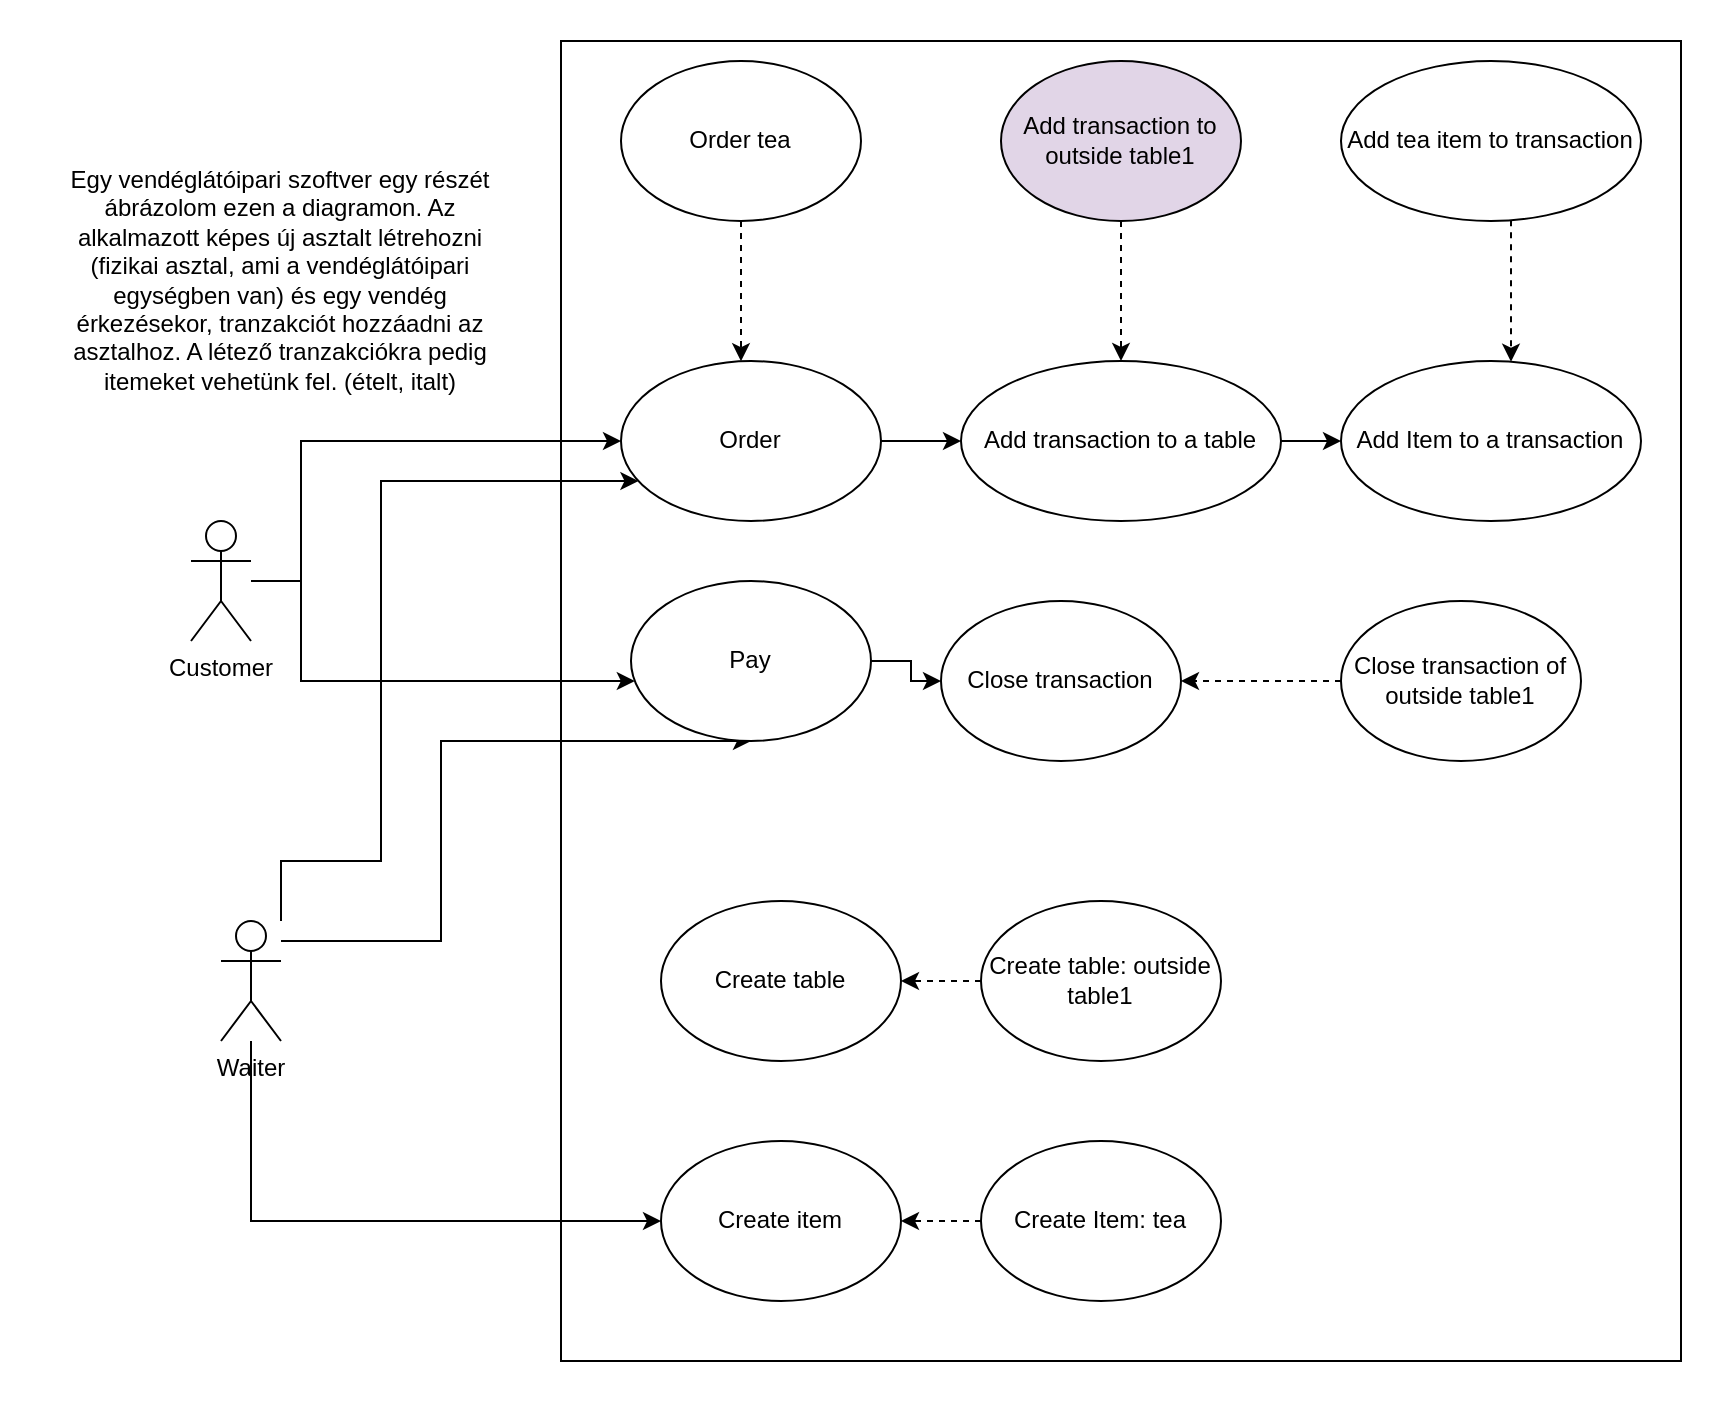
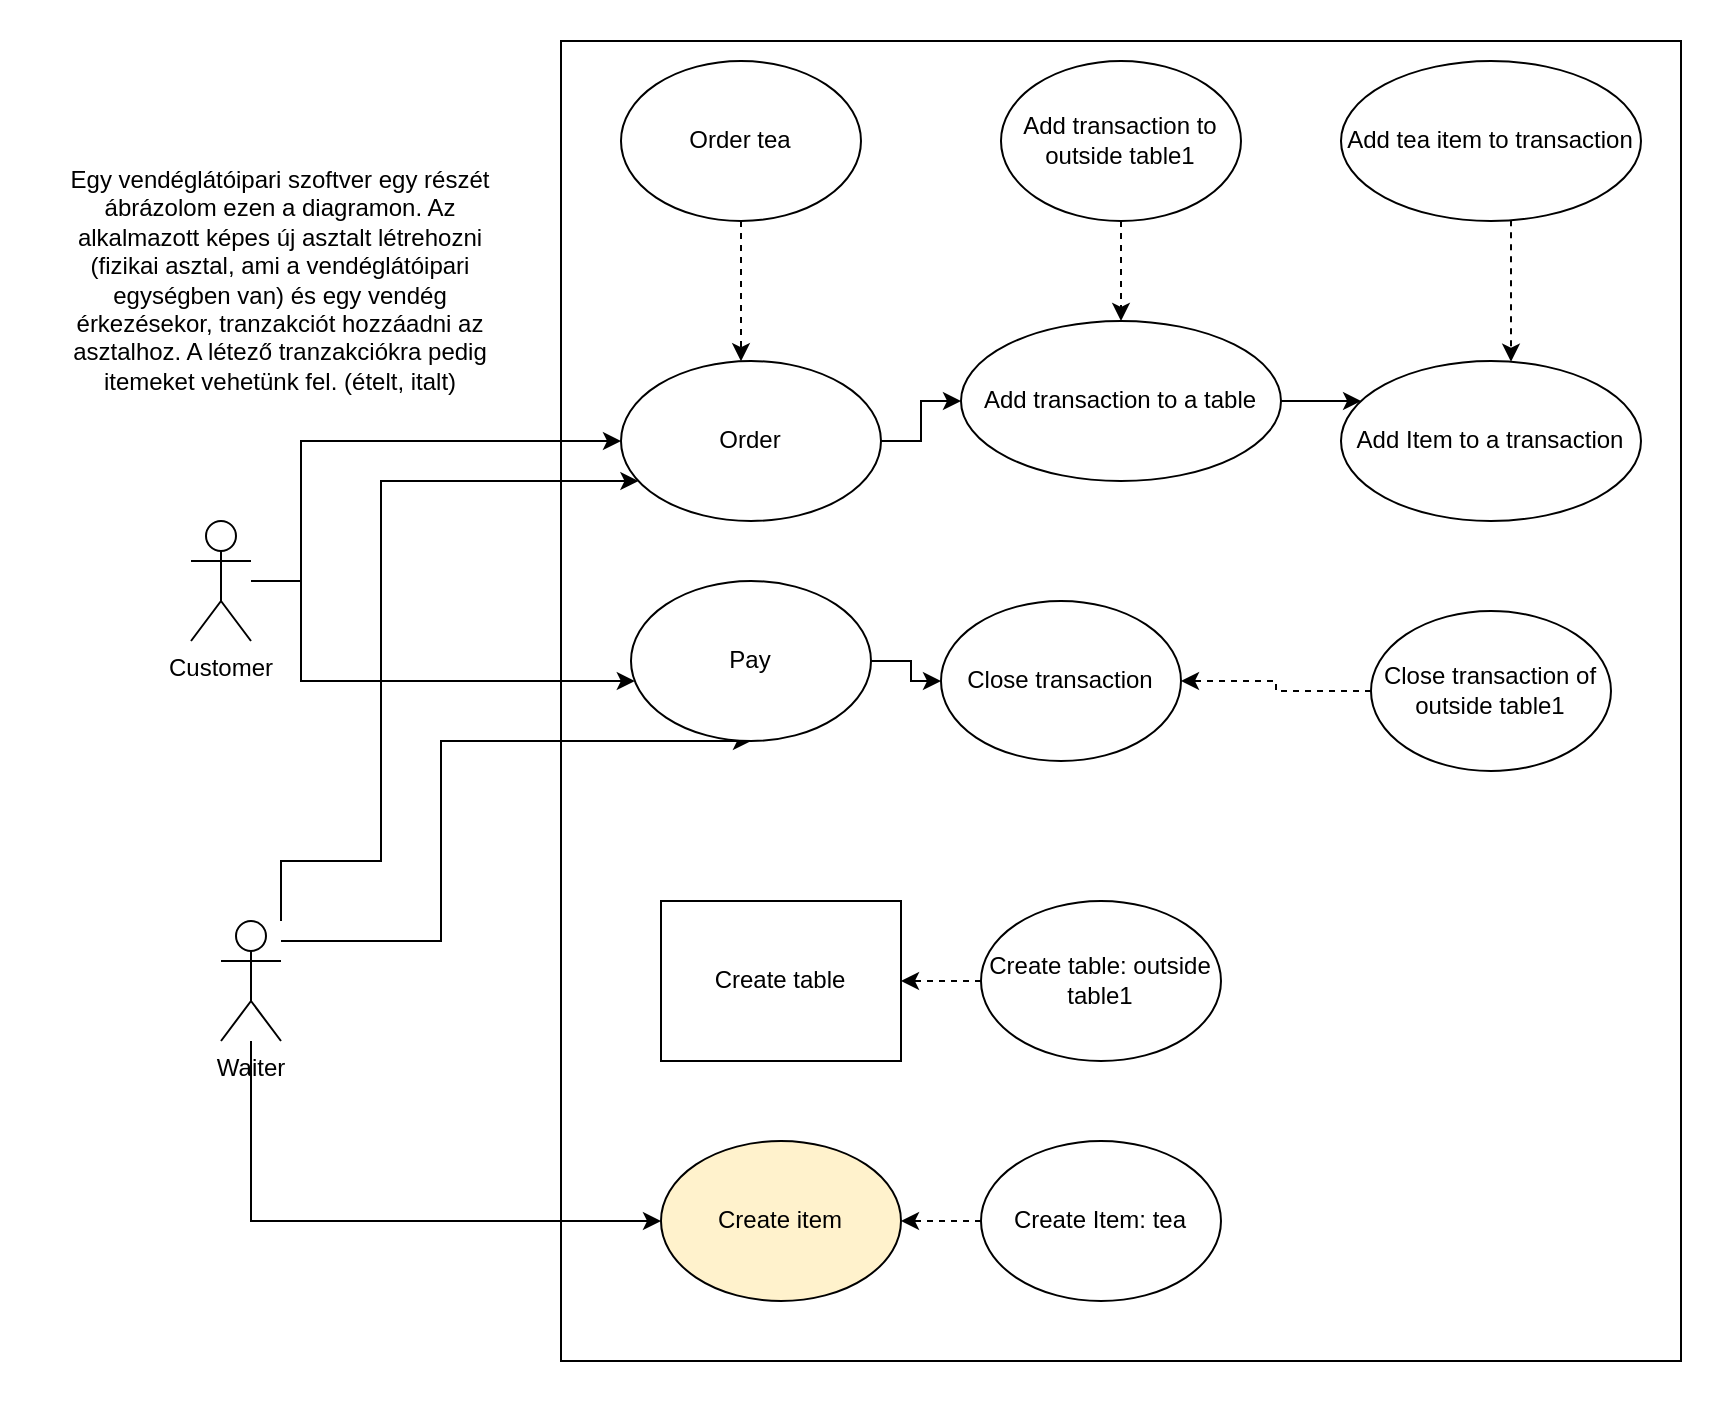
node "Add transaction to outside table1": fillcolor #e1d5e7 -> #ffffff
node "Add transaction to a table": moved (1121, 441) -> (1121, 401)
node "Close transaction of outside table1": moved (1461, 681) -> (1491, 691)
node "Create table": shape ellipse -> rectangle
node "Create item": fillcolor #ffffff -> #fff2cc
